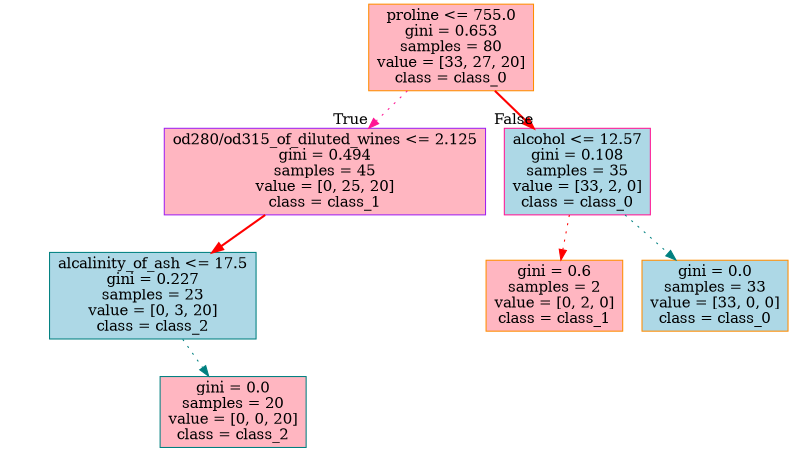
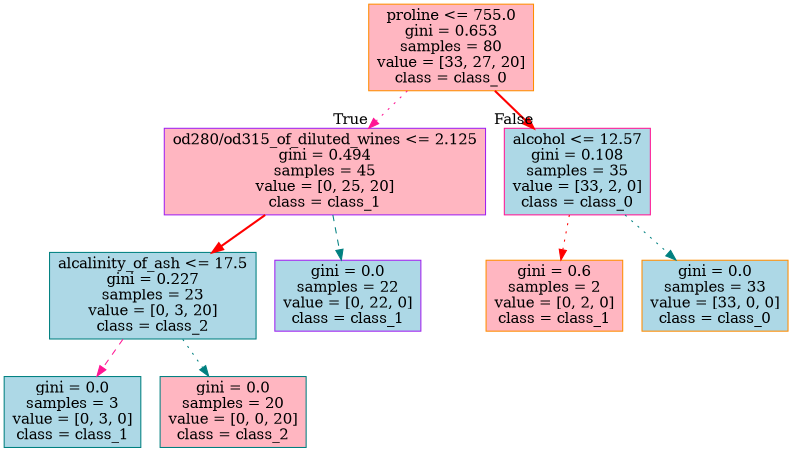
node "gini = 0.0 samples = 22 value = [0, 22, 0] class = class_1": added
node "gini = 0.0 samples = 3 value = [0, 3, 0] class = class_1": added
